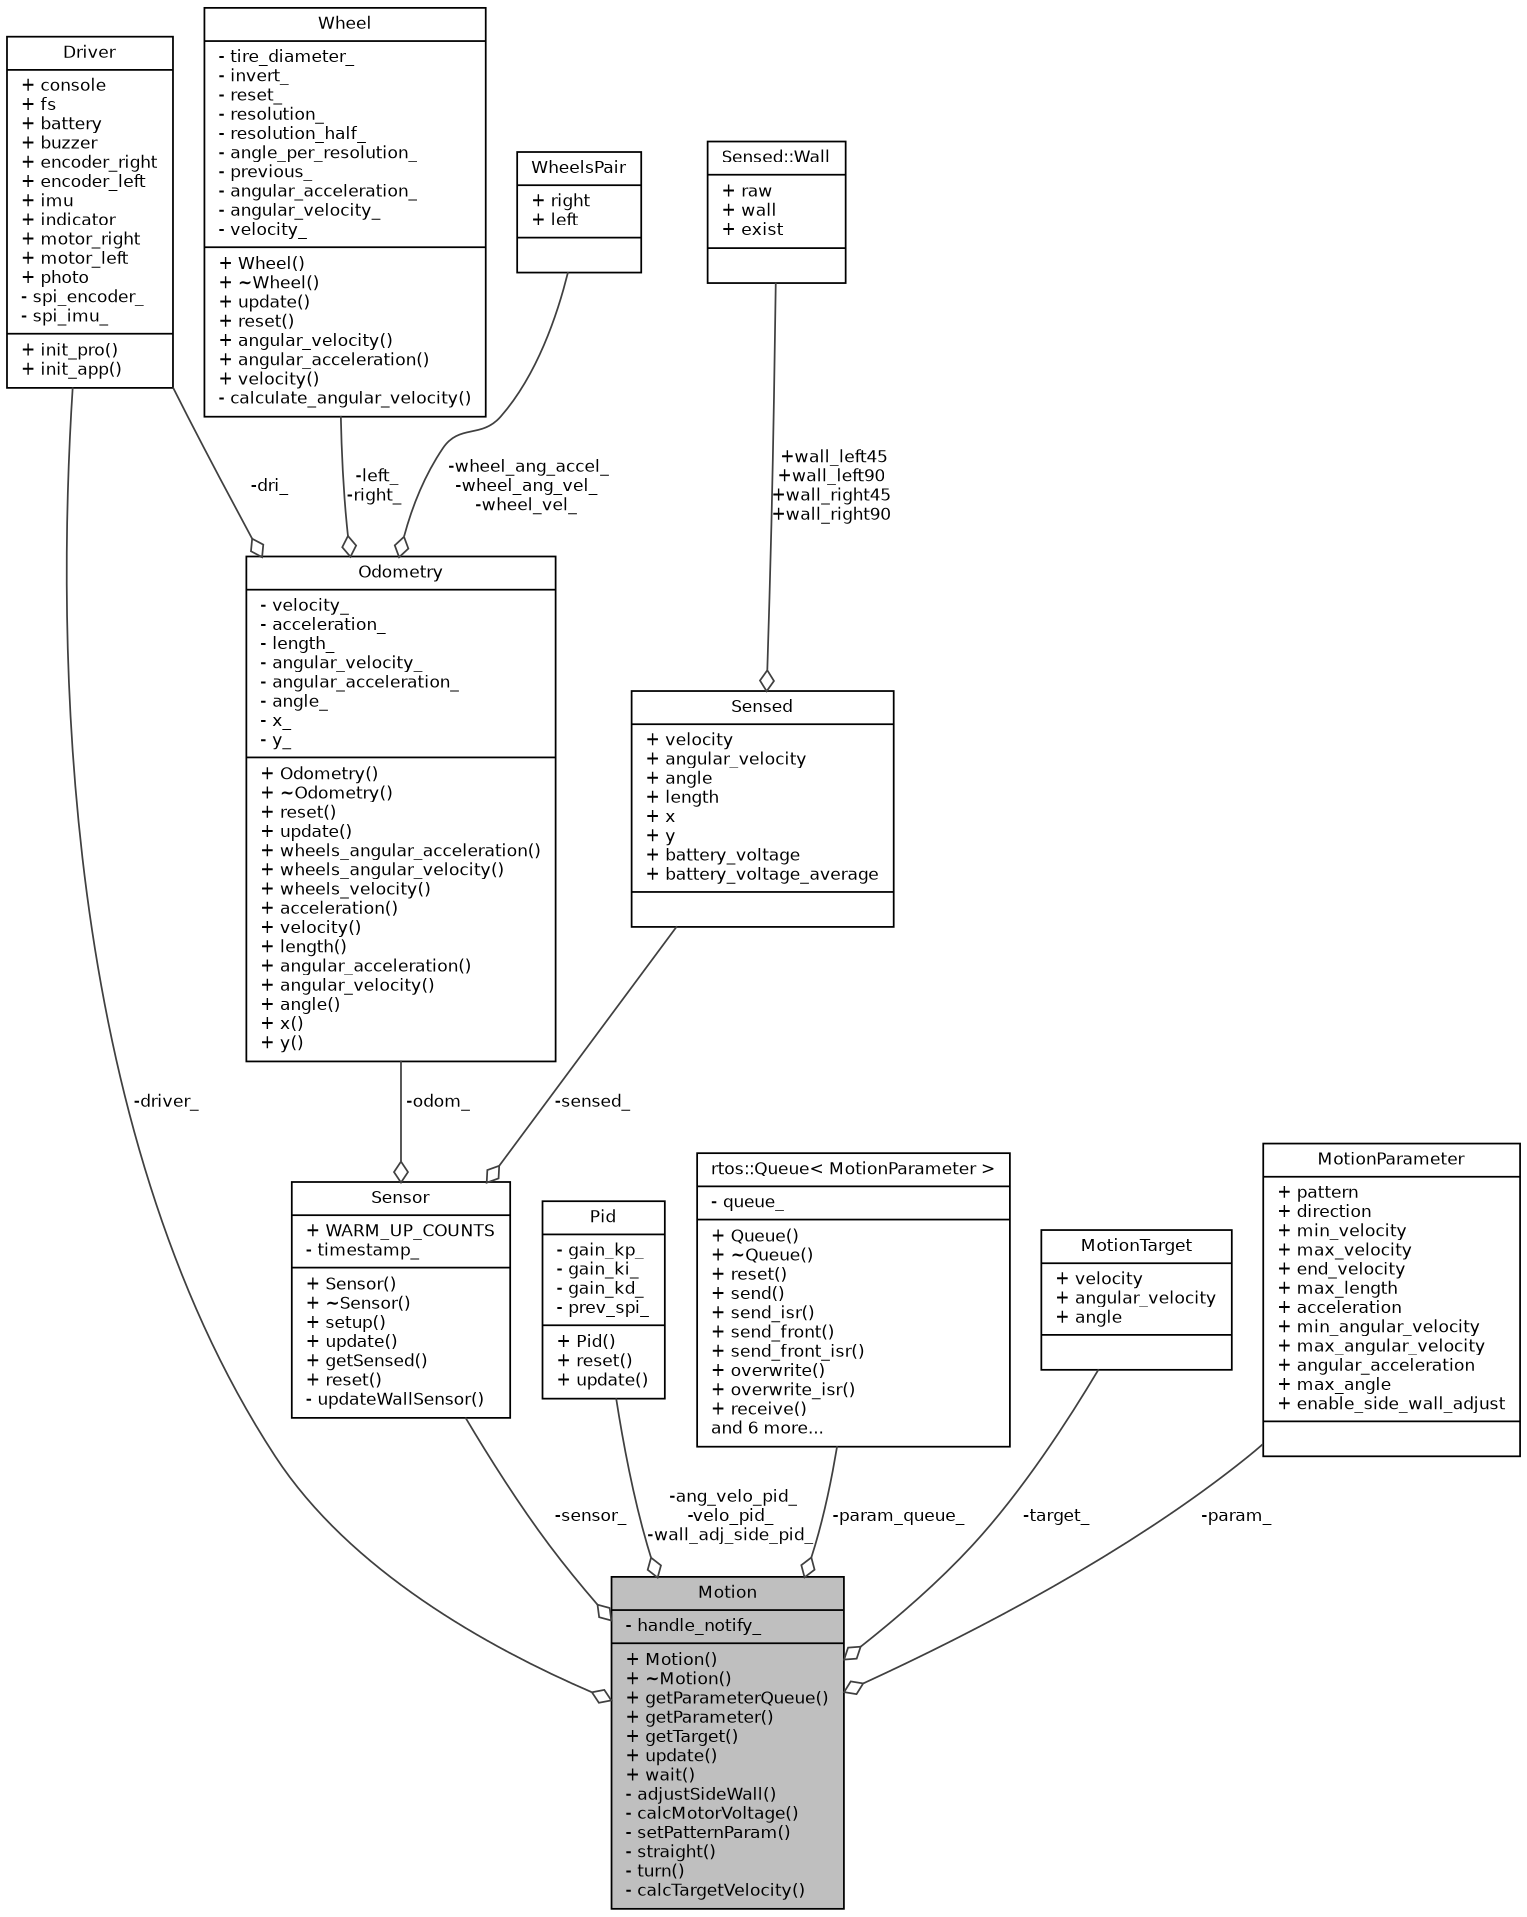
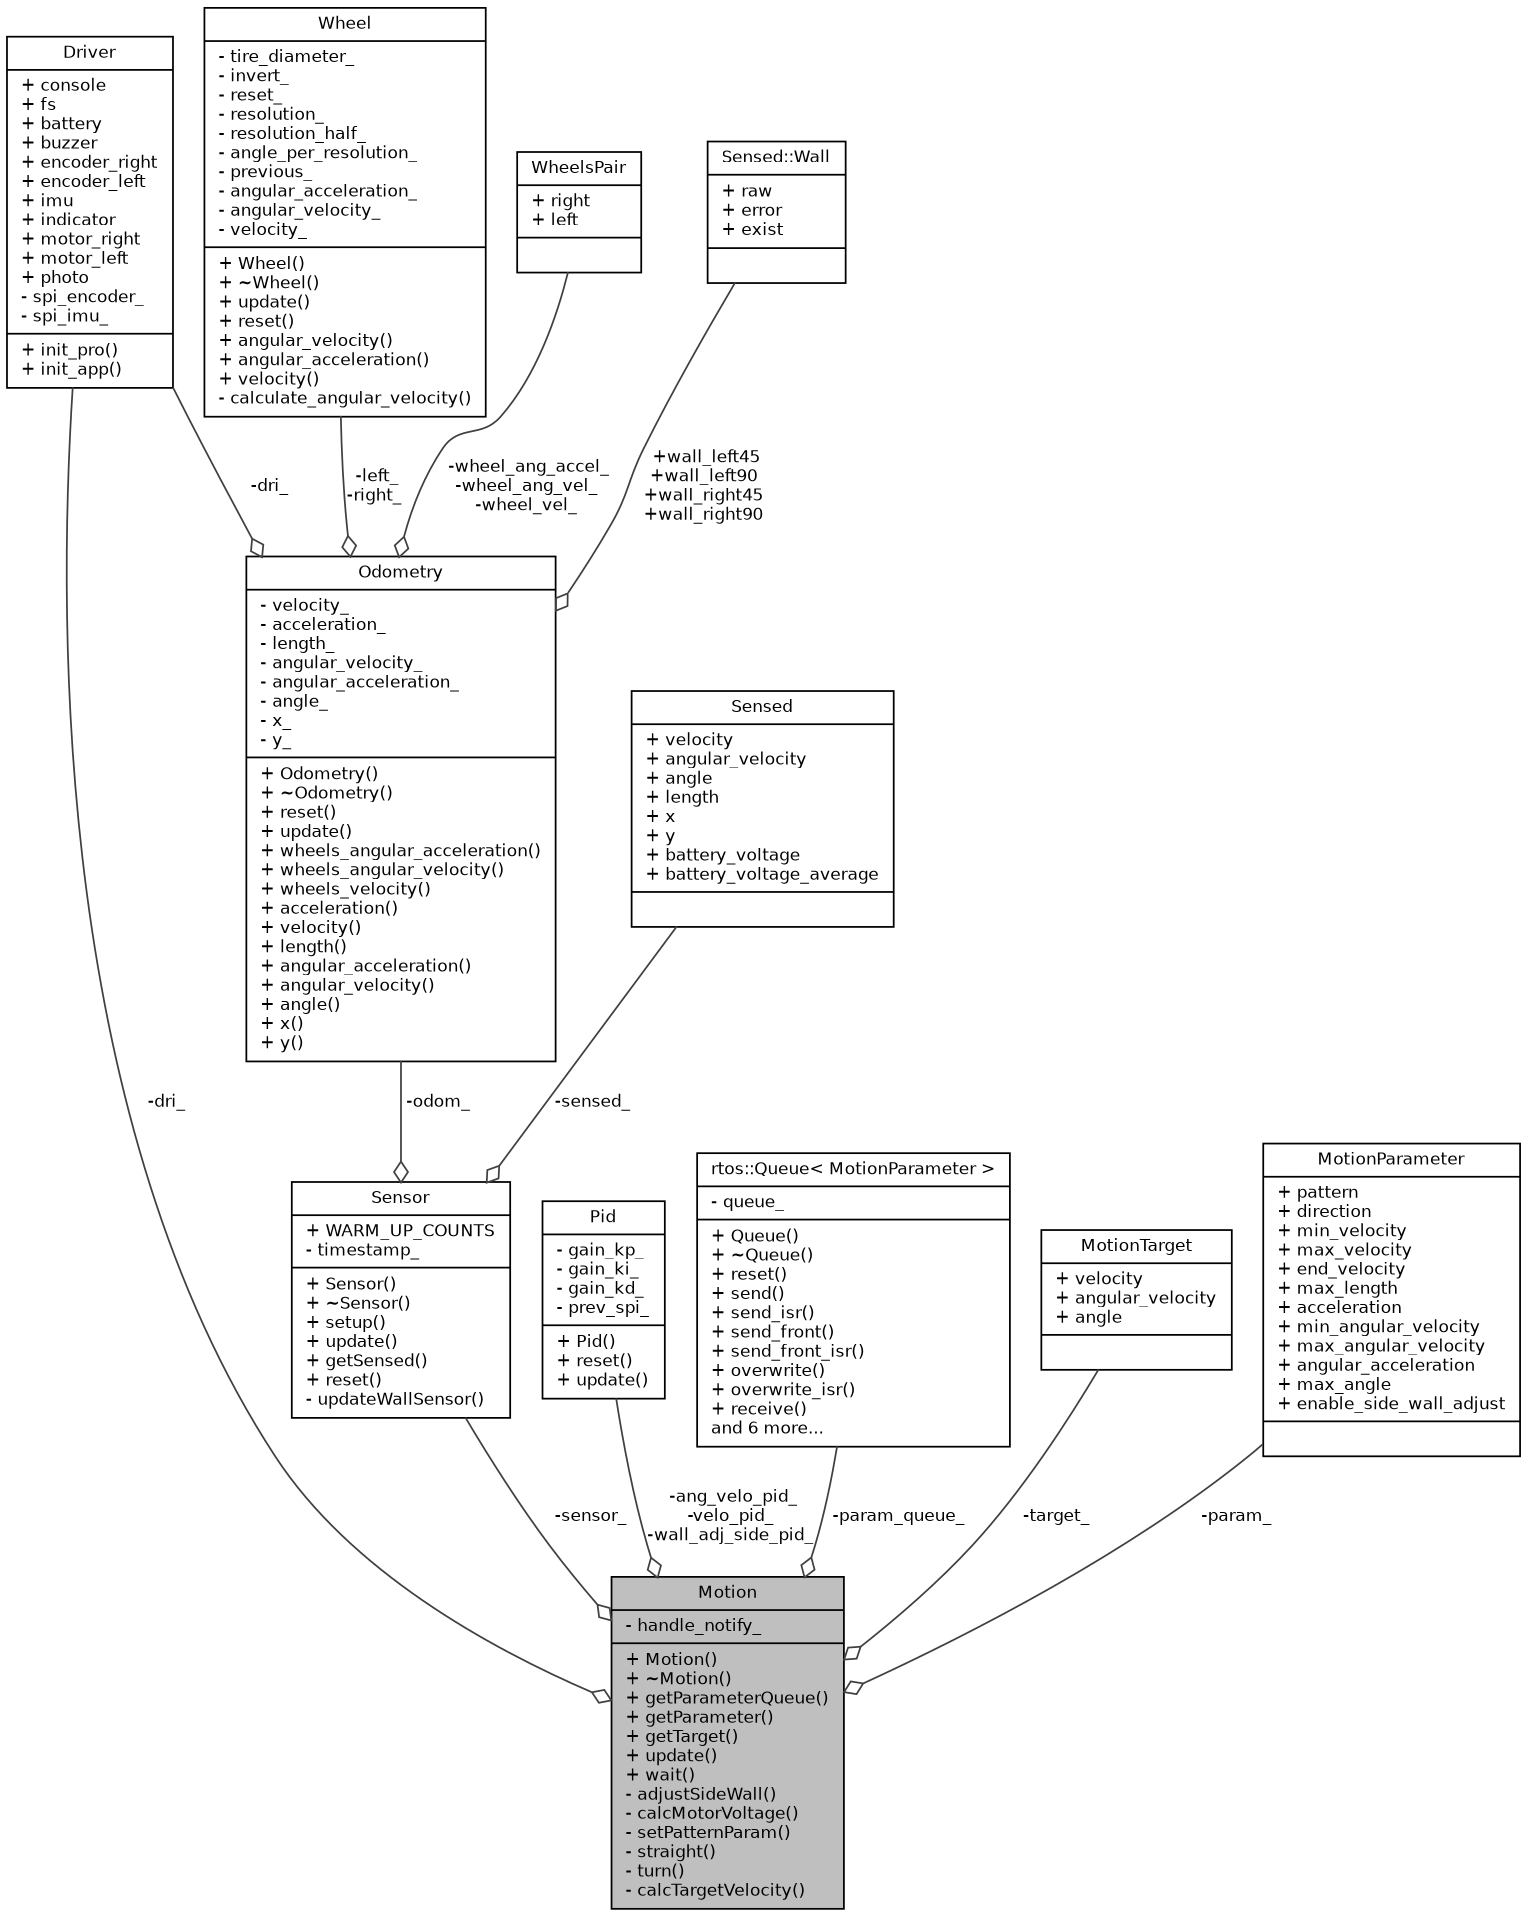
node "Sensed::Wall": text "+ wall" -> "+ error"
edge "Sensed::Wall" -> "Sensed": now "Sensed::Wall" -> "Odometry"
edge "Driver" -> "Motion": label " -driver_" -> " -dri_"
